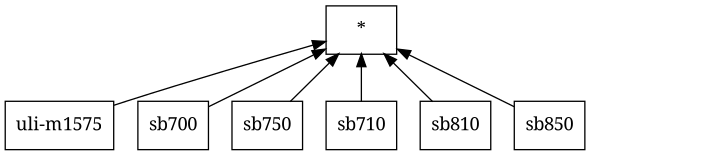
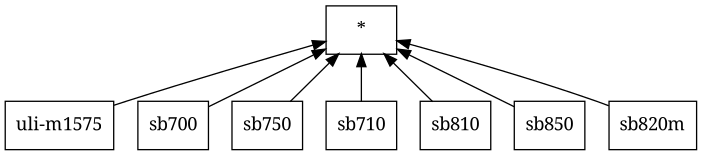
node "sb820m": added
